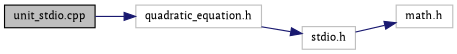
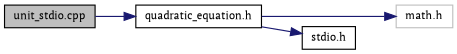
node "quadratic_equation.h": color grey75 -> black
edge "stdio.h" -> "math.h": now "quadratic_equation.h" -> "math.h"
node "stdio.h": color grey75 -> black
